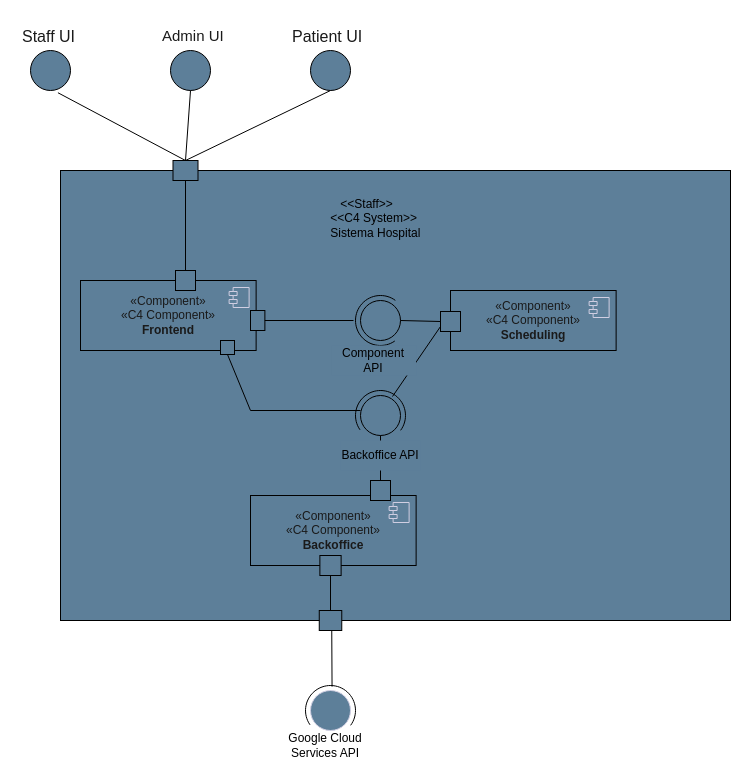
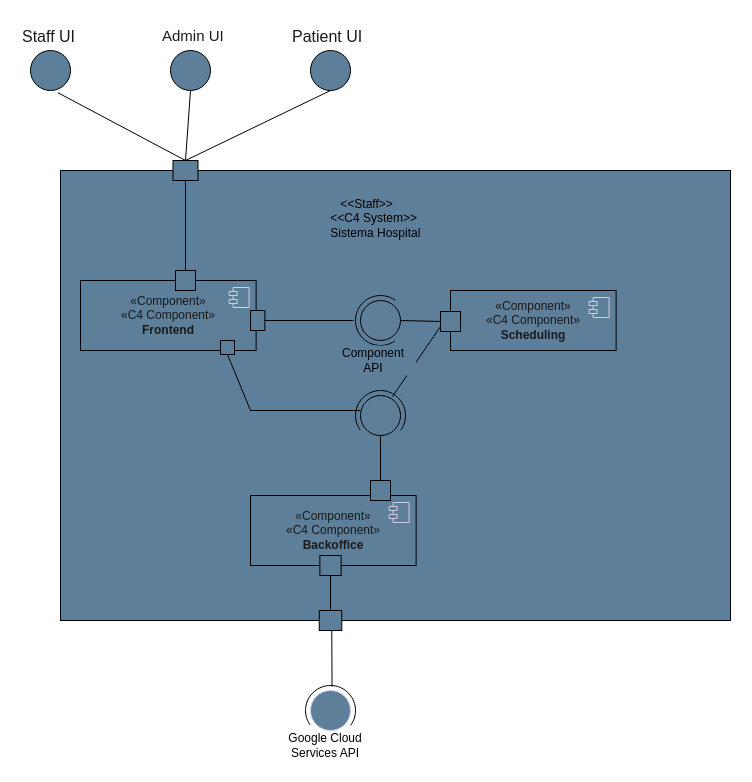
node "Backoffice API": removed
